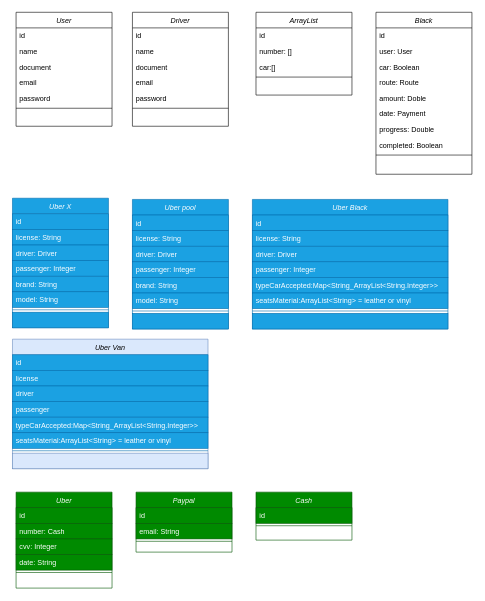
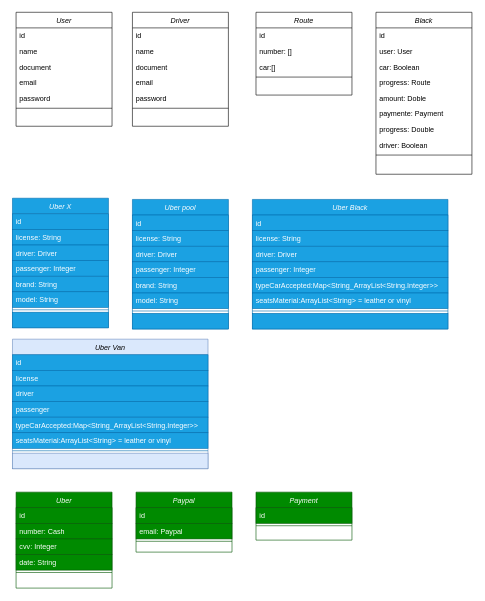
node "ArrayList": label "ArrayList" -> "Route"
node "route: Route": label "route: Route" -> "progress: Route"
node "date: Payment": label "date: Payment" -> "paymente: Payment"
node "completed: Boolean": label "completed: Boolean" -> "driver: Boolean"
node "Cash": label "Cash" -> "Payment"
node "email: String": label "email: String" -> "email: Paypal"
